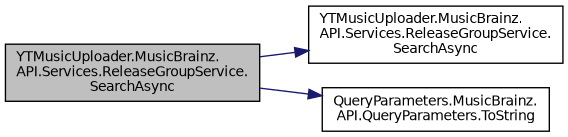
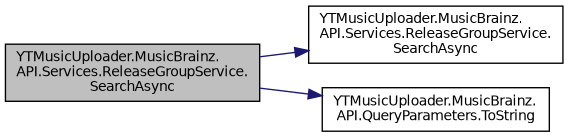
node "QueryParameters.MusicBrainz. API.QueryParameters.ToString": label "QueryParameters.MusicBrainz. API.QueryParameters.ToString" -> "YTMusicUploader.MusicBrainz. API.QueryParameters.ToString"
